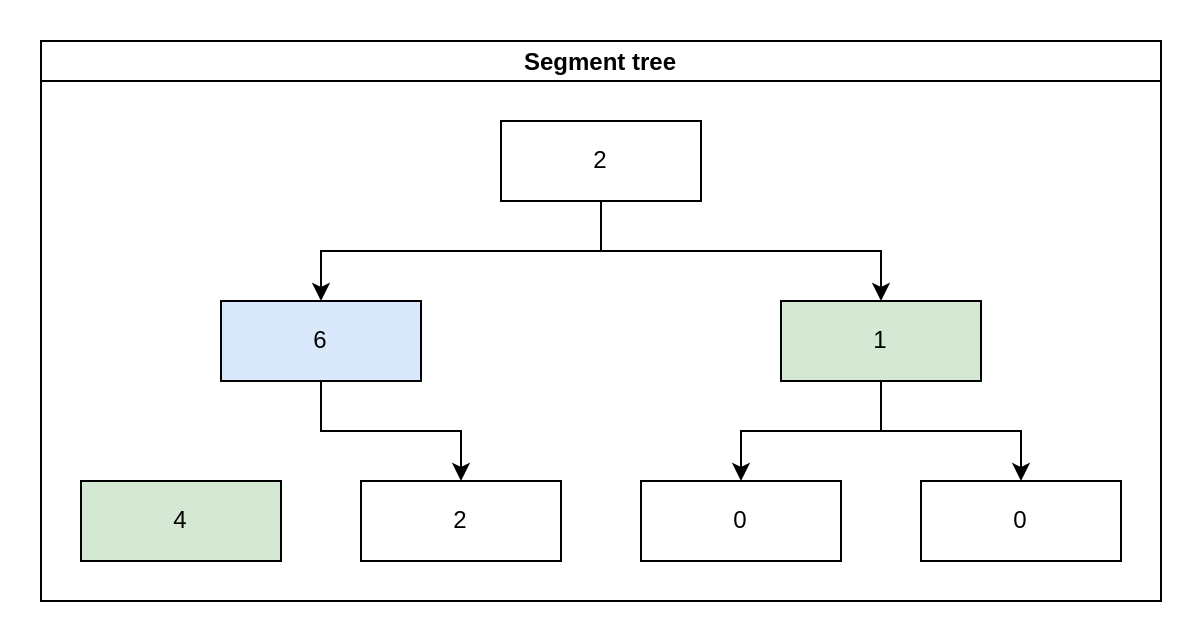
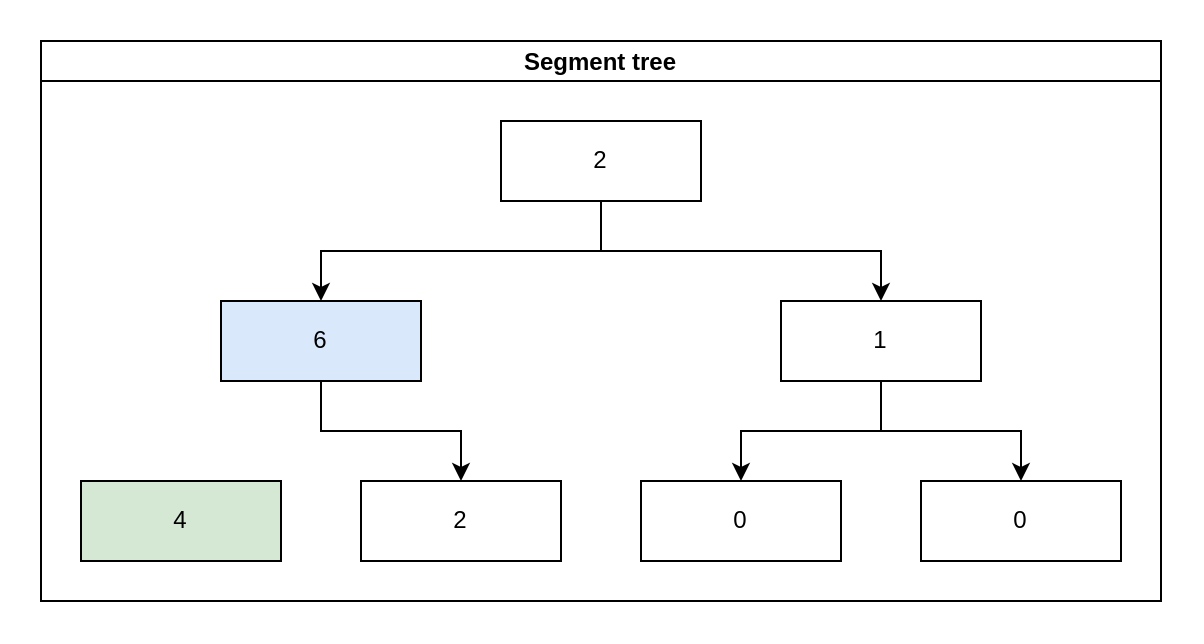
node "1": fillcolor #d5e8d4 -> #ffffff
